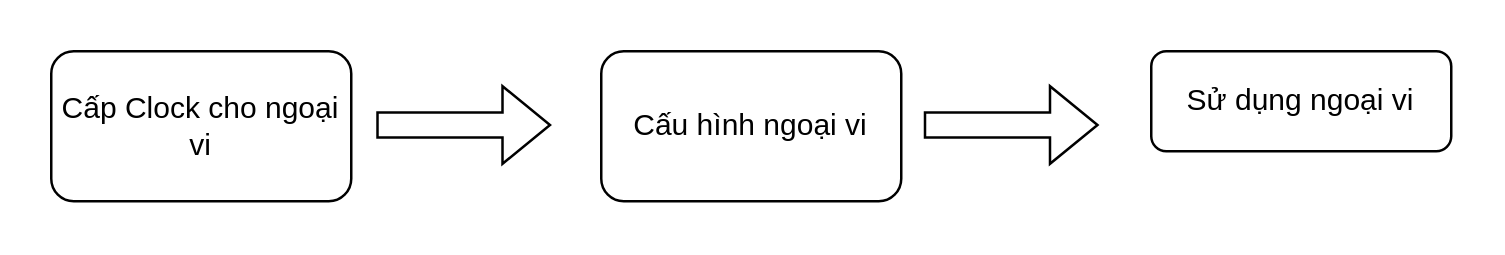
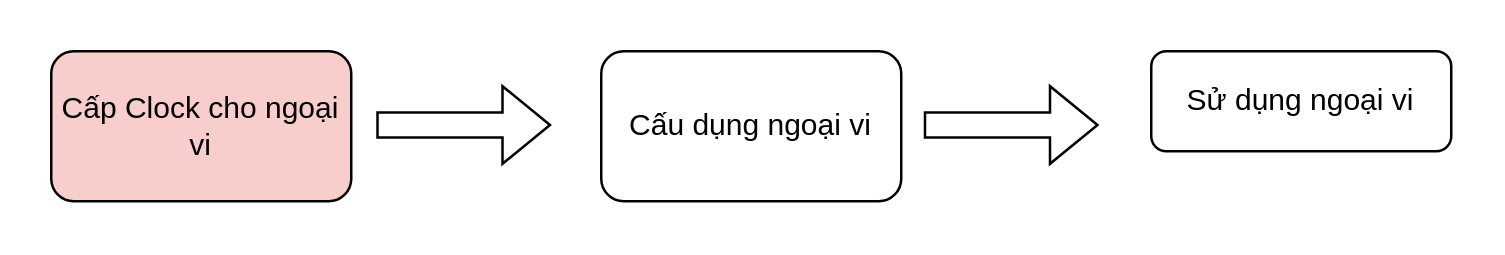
node "Cấp Clock cho ngoại vi": fillcolor #ffffff -> #f8cecc
node "Cấu hình ngoại vi": label "Cấu hình ngoại vi" -> "Cấu dụng ngoại vi"
